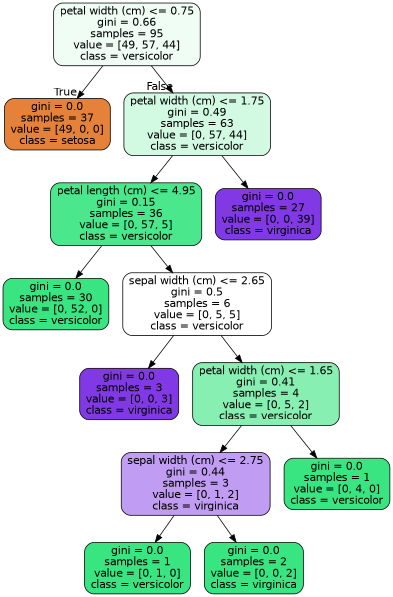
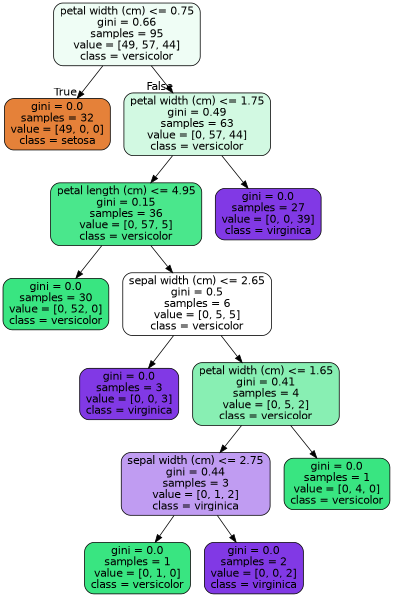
node "gini = 0.0 samples = 37 value = [49, 0, 0] class = setosa": label "gini = 0.0 samples = 37 value = [49, 0, 0] class = setosa" -> "gini = 0.0 samples = 32 value = [49, 0, 0] class = setosa"
node "gini = 0.0 samples = 2 value = [0, 0, 2] class = virginica": fillcolor #39e581 -> #8139e5
